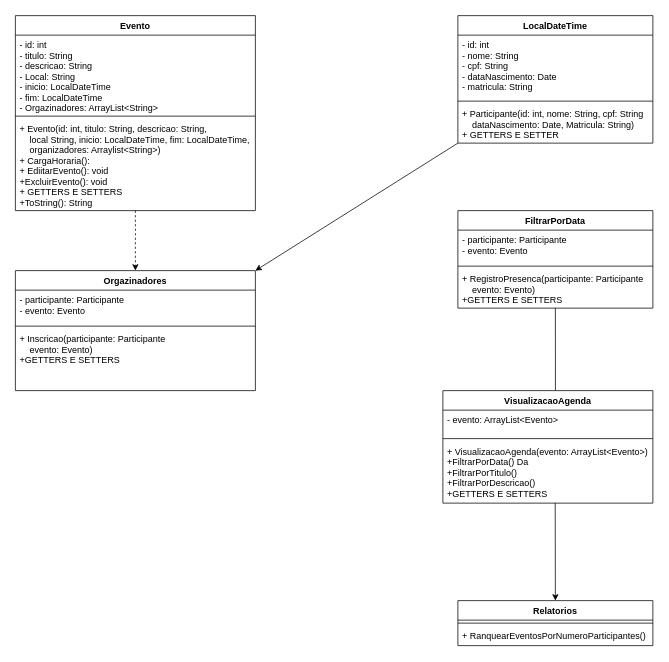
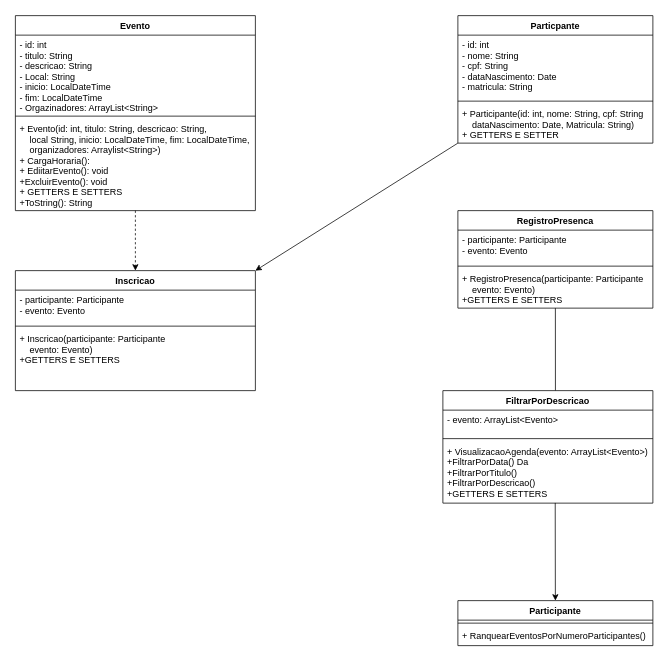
node "LocalDateTime": label "LocalDateTime" -> "Particpante"
node "FiltrarPorData": label "FiltrarPorData" -> "RegistroPresenca"
node "Orgazinadores": label "Orgazinadores" -> "Inscricao"
node "VisualizacaoAgenda": label "VisualizacaoAgenda" -> "FiltrarPorDescricao"
node "Relatorios": label "Relatorios" -> "Participante"
